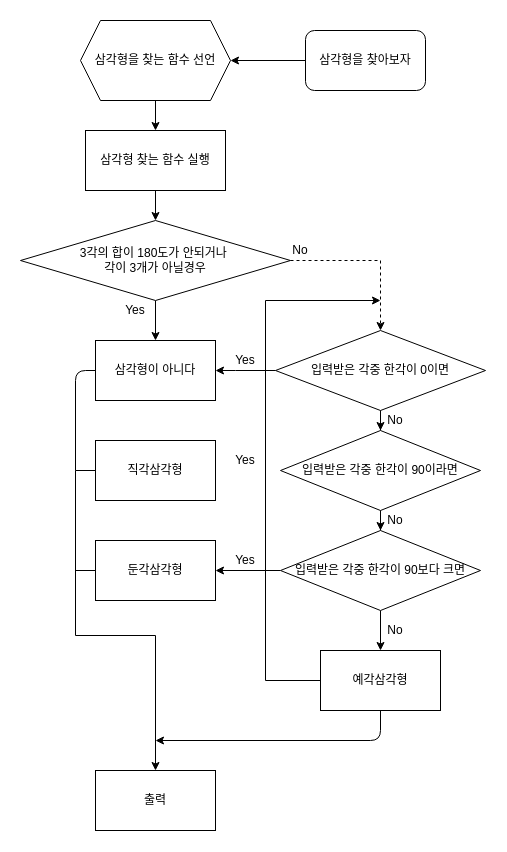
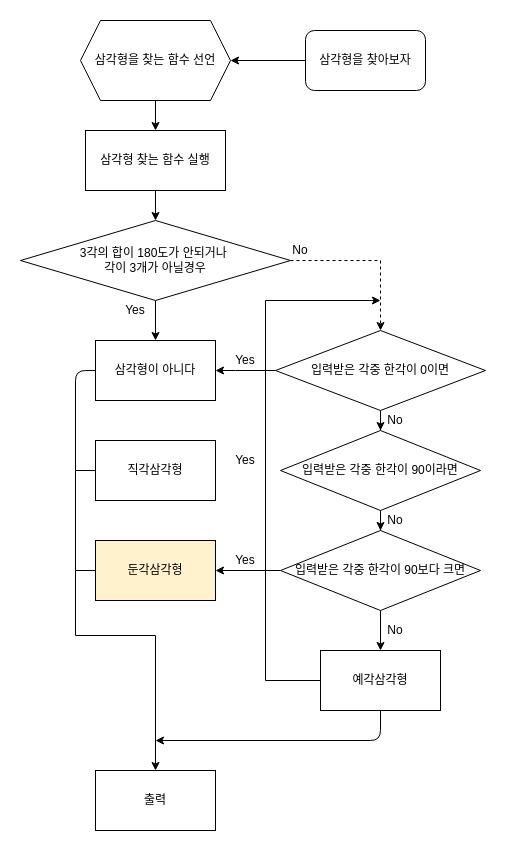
node "둔각삼각형": fillcolor #ffffff -> #fff2cc
